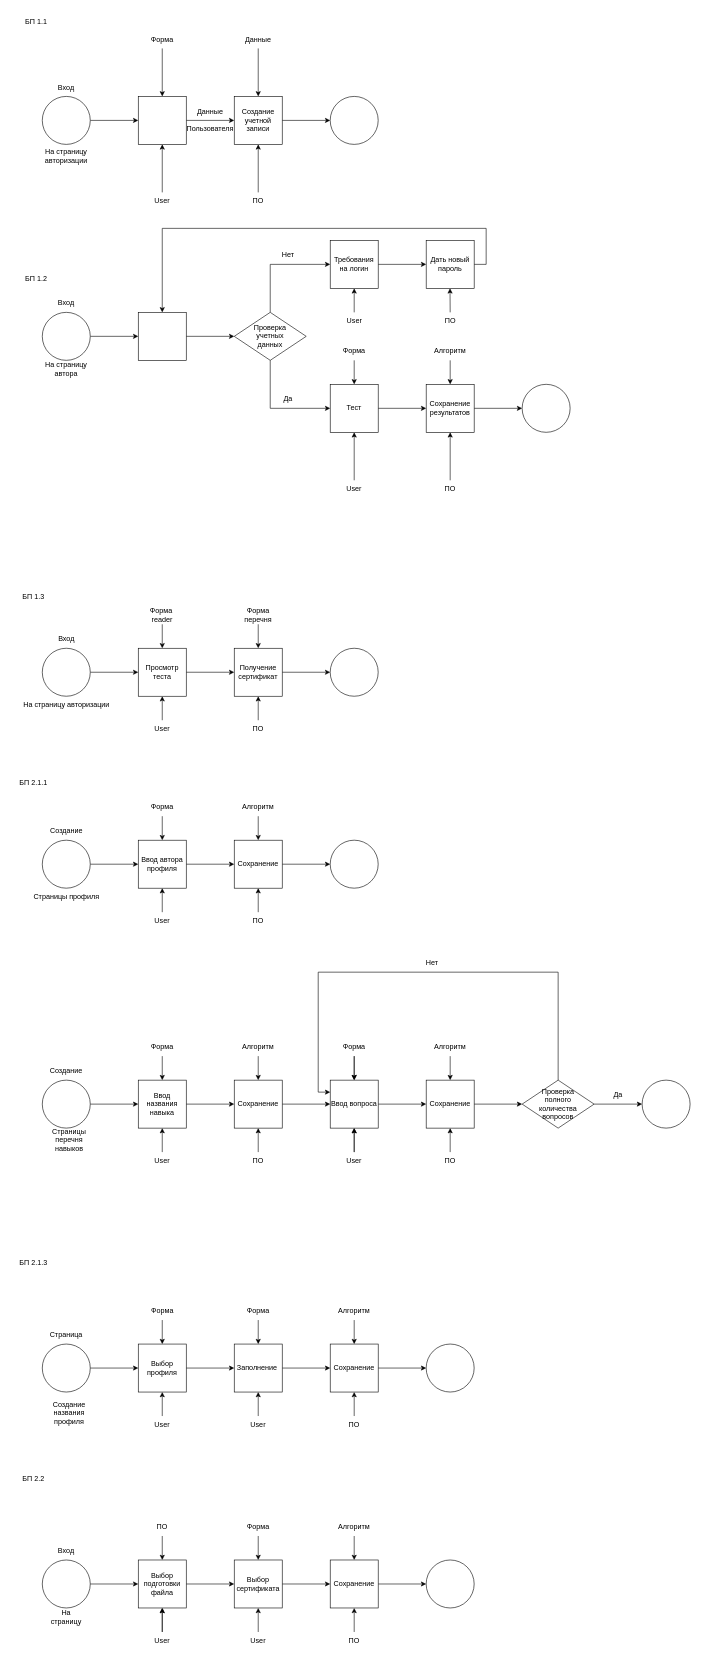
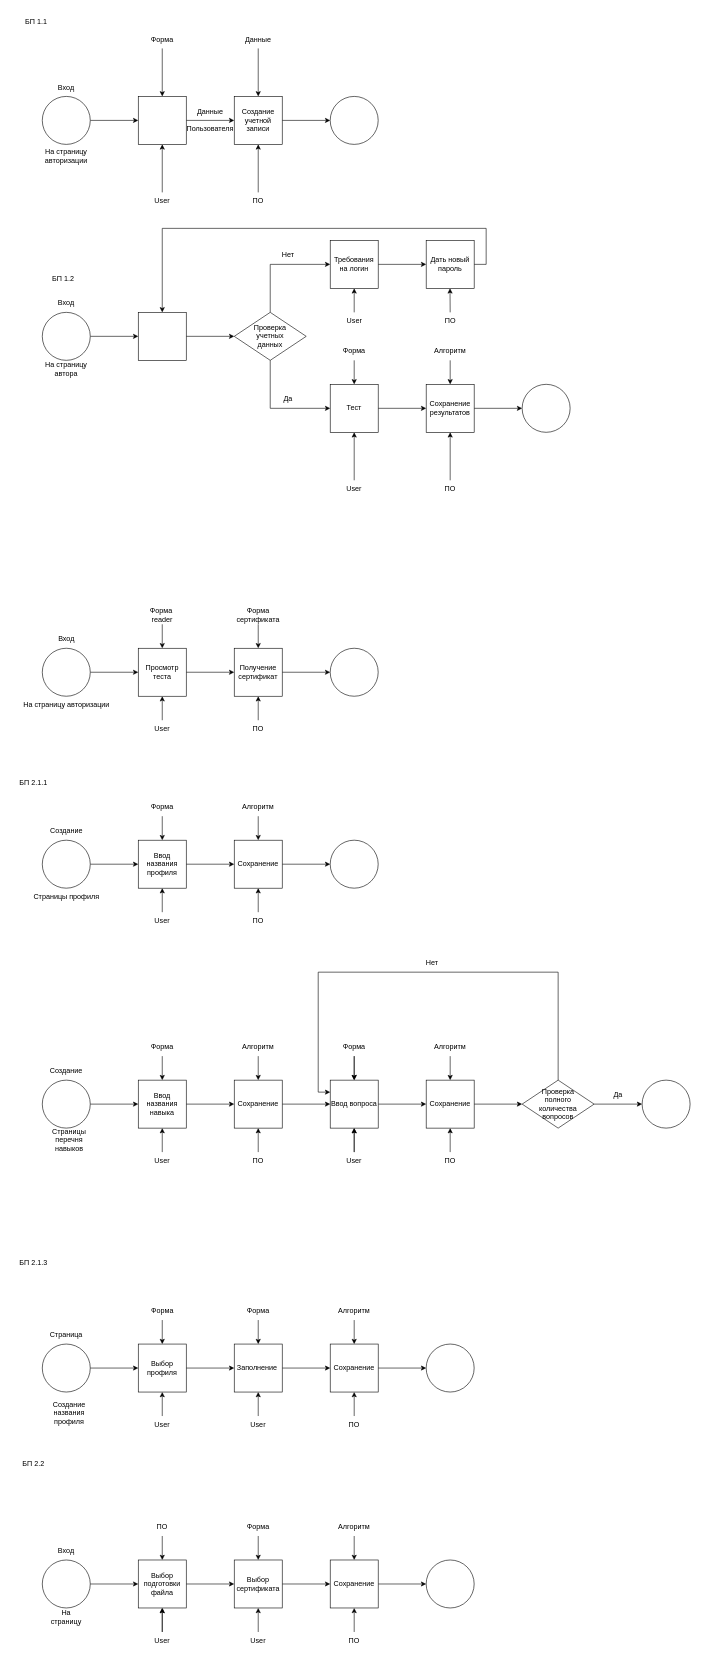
node "БП 1.2": moved (36, 279) -> (63, 279)
node "БП 1.3": removed
node "Форма перечня": label "Форма перечня" -> "Форма сертификата"
node "Ввод автора профиля": label "Ввод автора профиля" -> "Ввод названия профиля"
node "БП 2.2": moved (33, 1479) -> (33, 1464)
